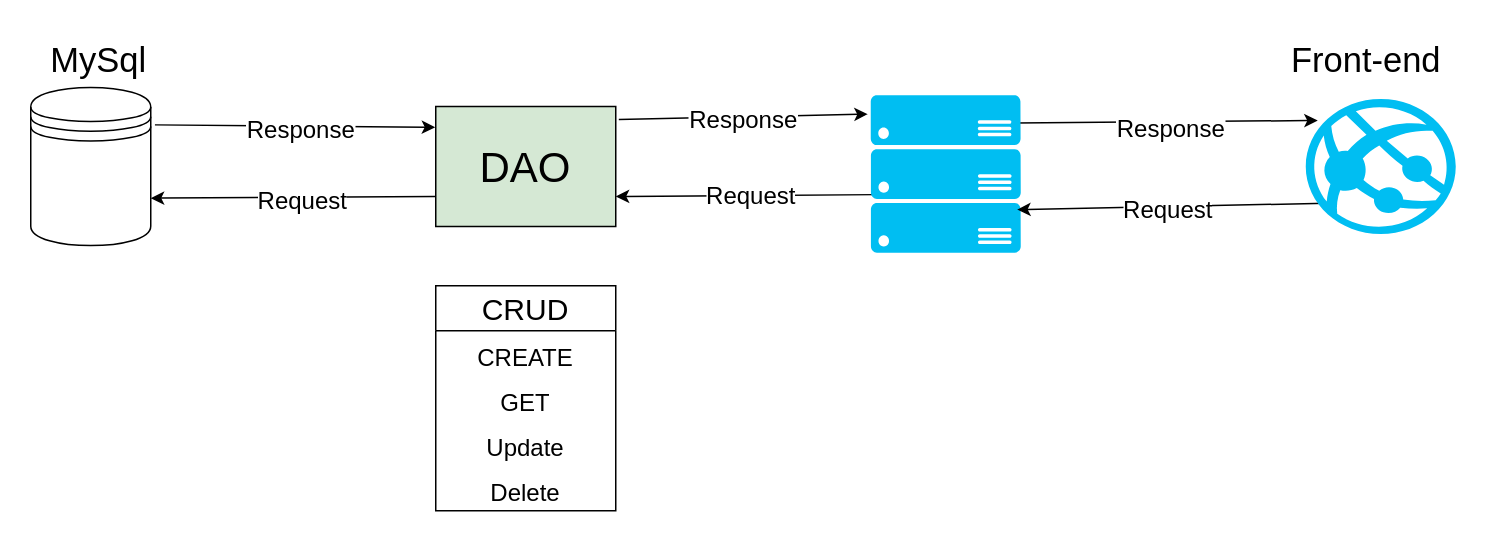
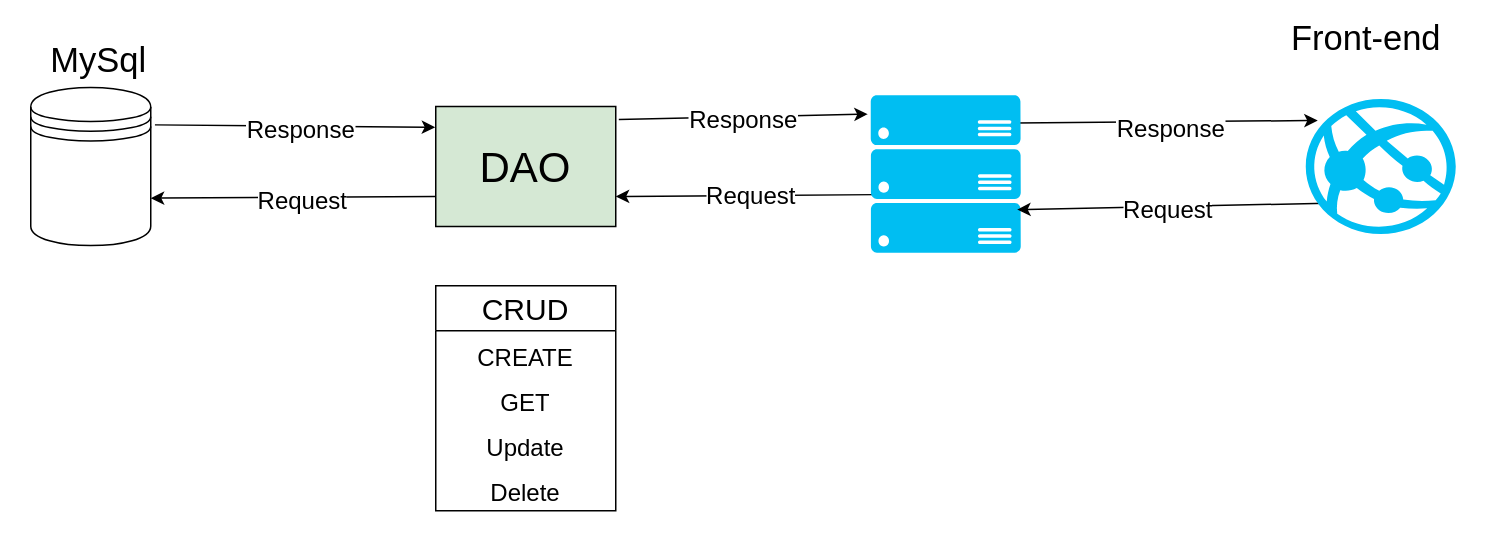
node "Front-end": moved (1366, 61) -> (1366, 38)
